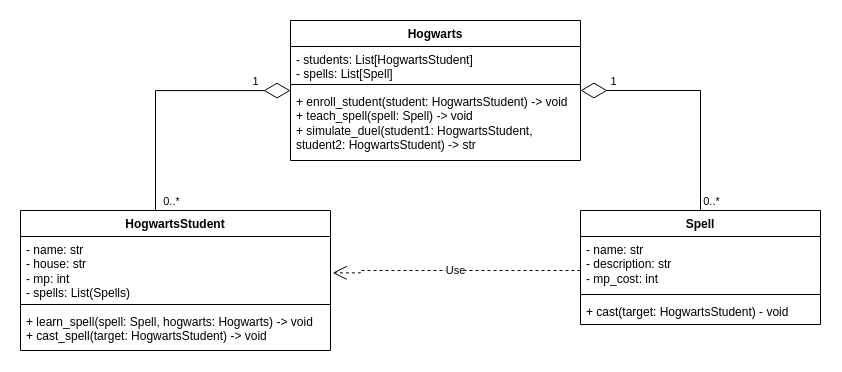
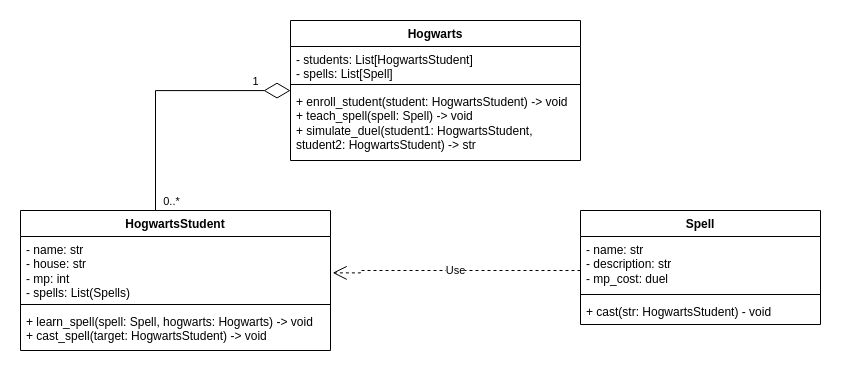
edge "Spell" -> "Hogwarts": removed, labels "0..*", "1"
node "- name: str - description: str - mp_cost: int": label "- name: str - description: str - mp_cost: int" -> "- name: str - description: str - mp_cost: duel"
node "+ cast(target: HogwartsStudent) - void": label "+ cast(target: HogwartsStudent) - void" -> "+ cast(str: HogwartsStudent) - void"
